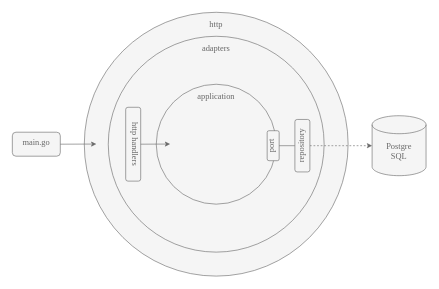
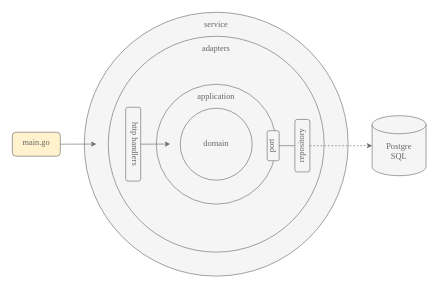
node "http": label "http" -> "service"
node "main.go": fillcolor #f5f5f5 -> #fff2cc
node "domain": added
